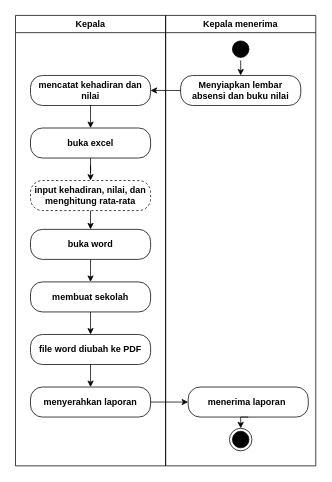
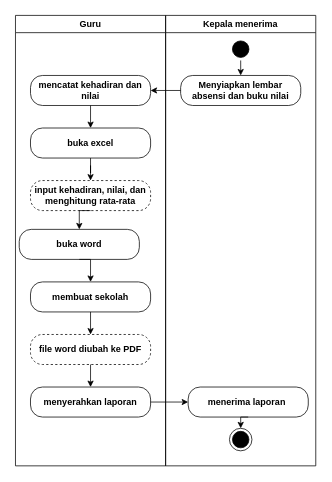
node "Kepala": label "Kepala" -> "Guru"
node "buka word": moved (90, 244) -> (79, 244)
node "file word diubah ke PDF": style solid -> dashed
